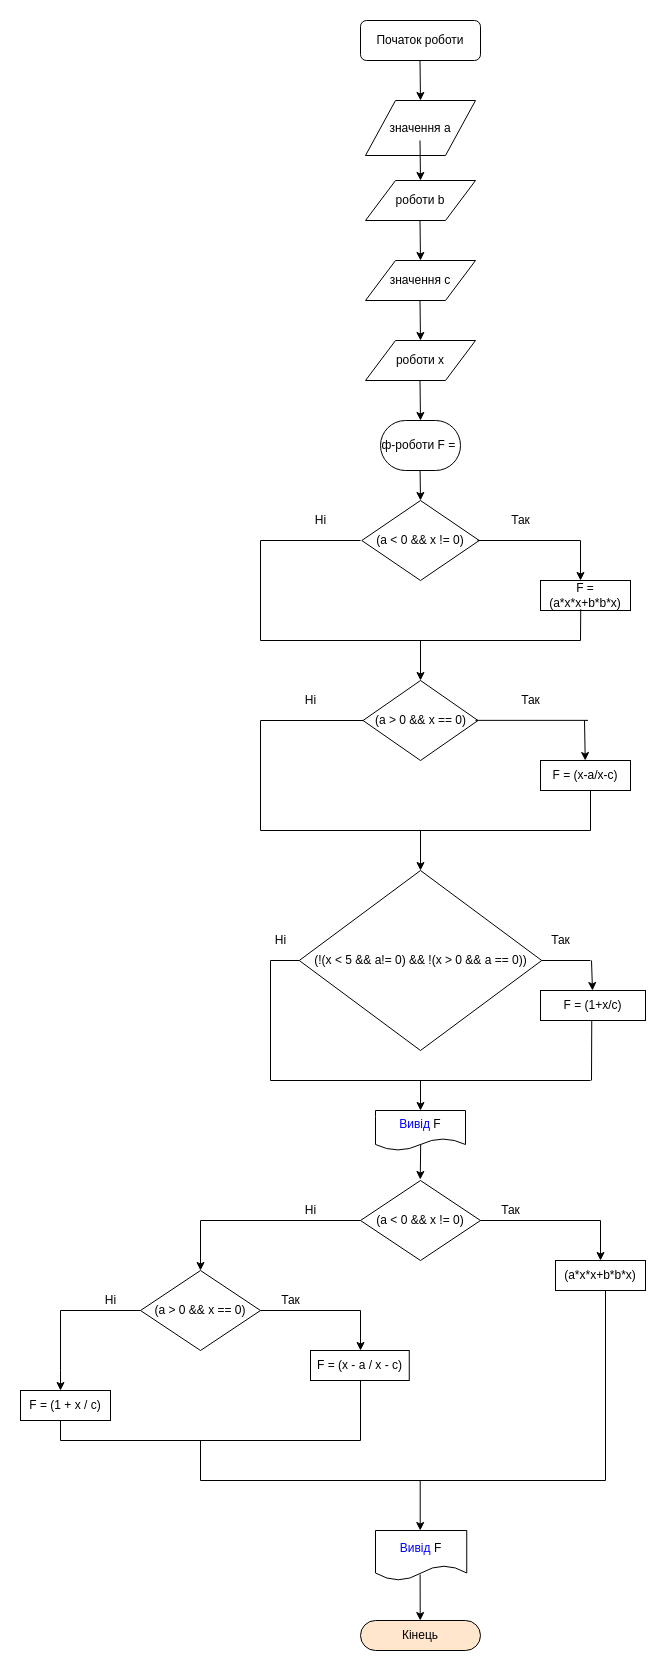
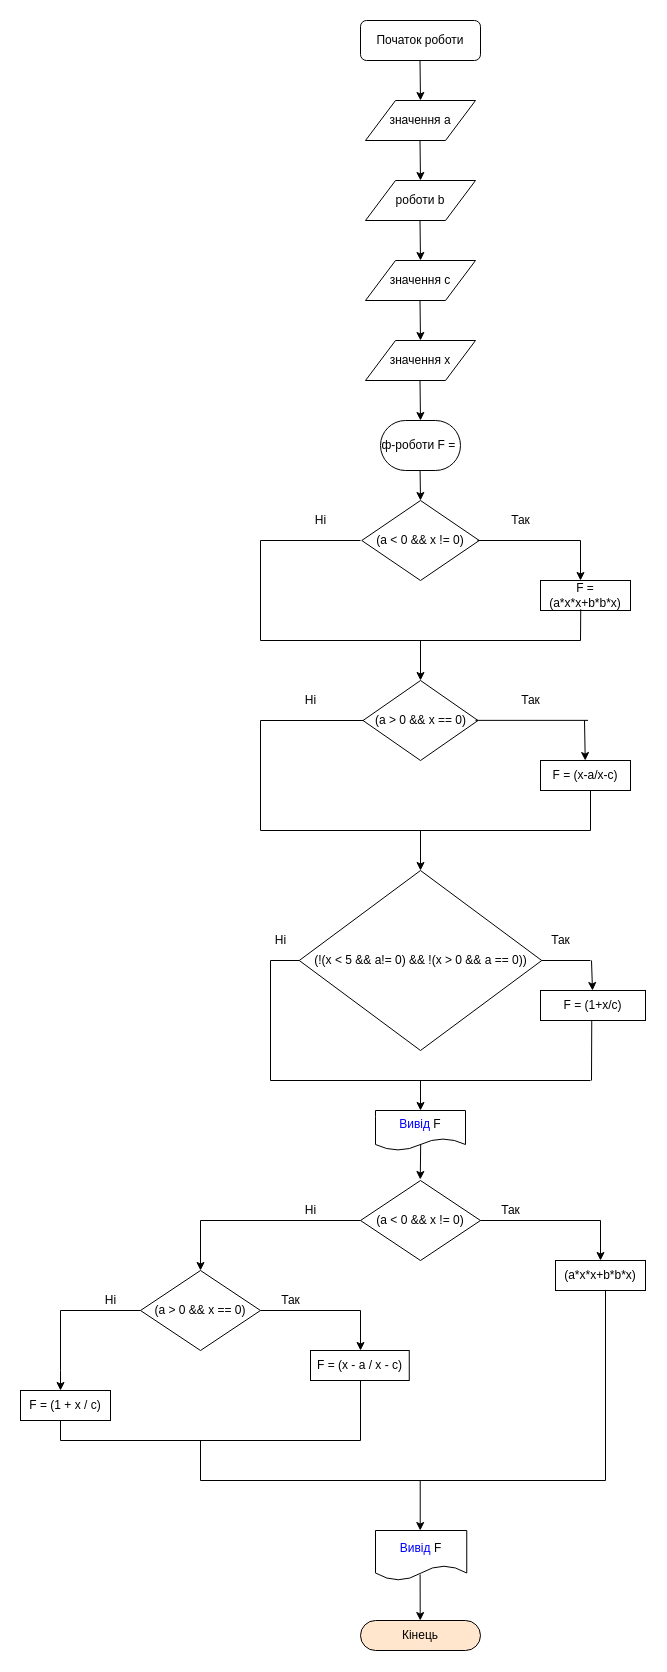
node "значення a": size 110x55 -> 110x40
node "роботи x": label "роботи x" -> "значення x"
